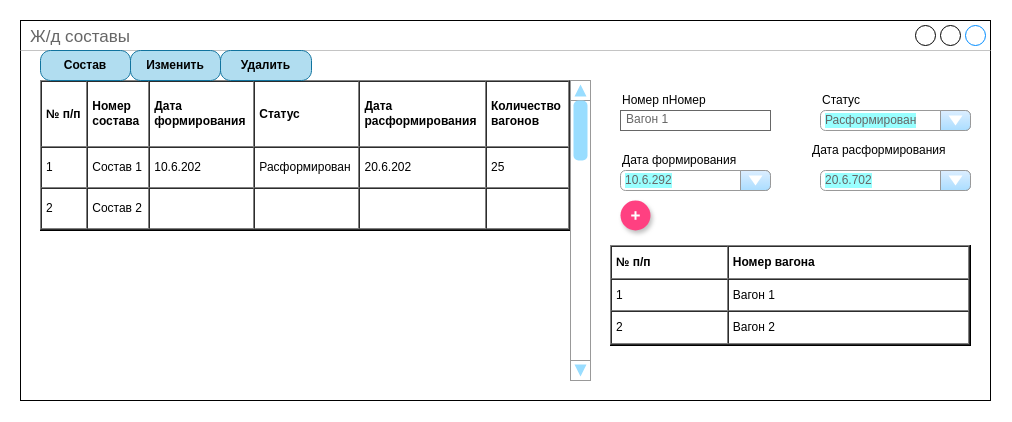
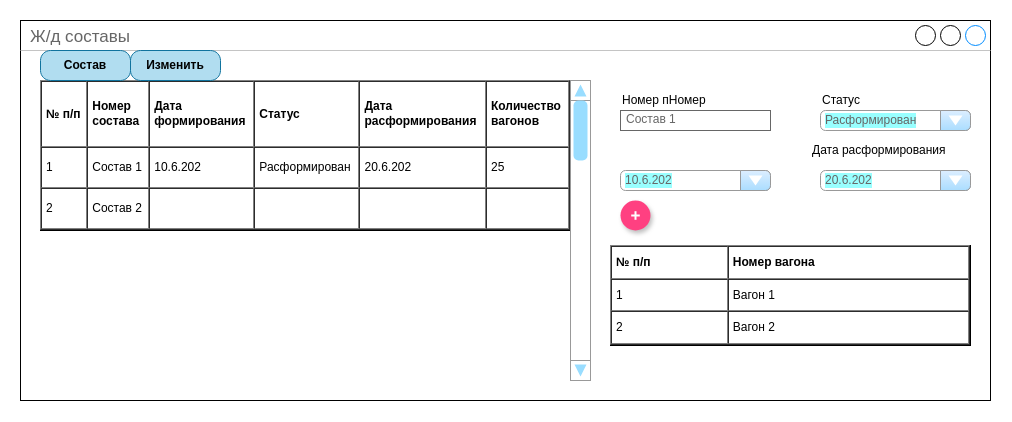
node "Удалить": removed
node "Вагон 1": label "Вагон 1" -> "Состав 1"
node "Дата формирования": removed
node "10.6.292": label "10.6.292" -> "10.6.202"
node "20.6.702": label "20.6.702" -> "20.6.202"
